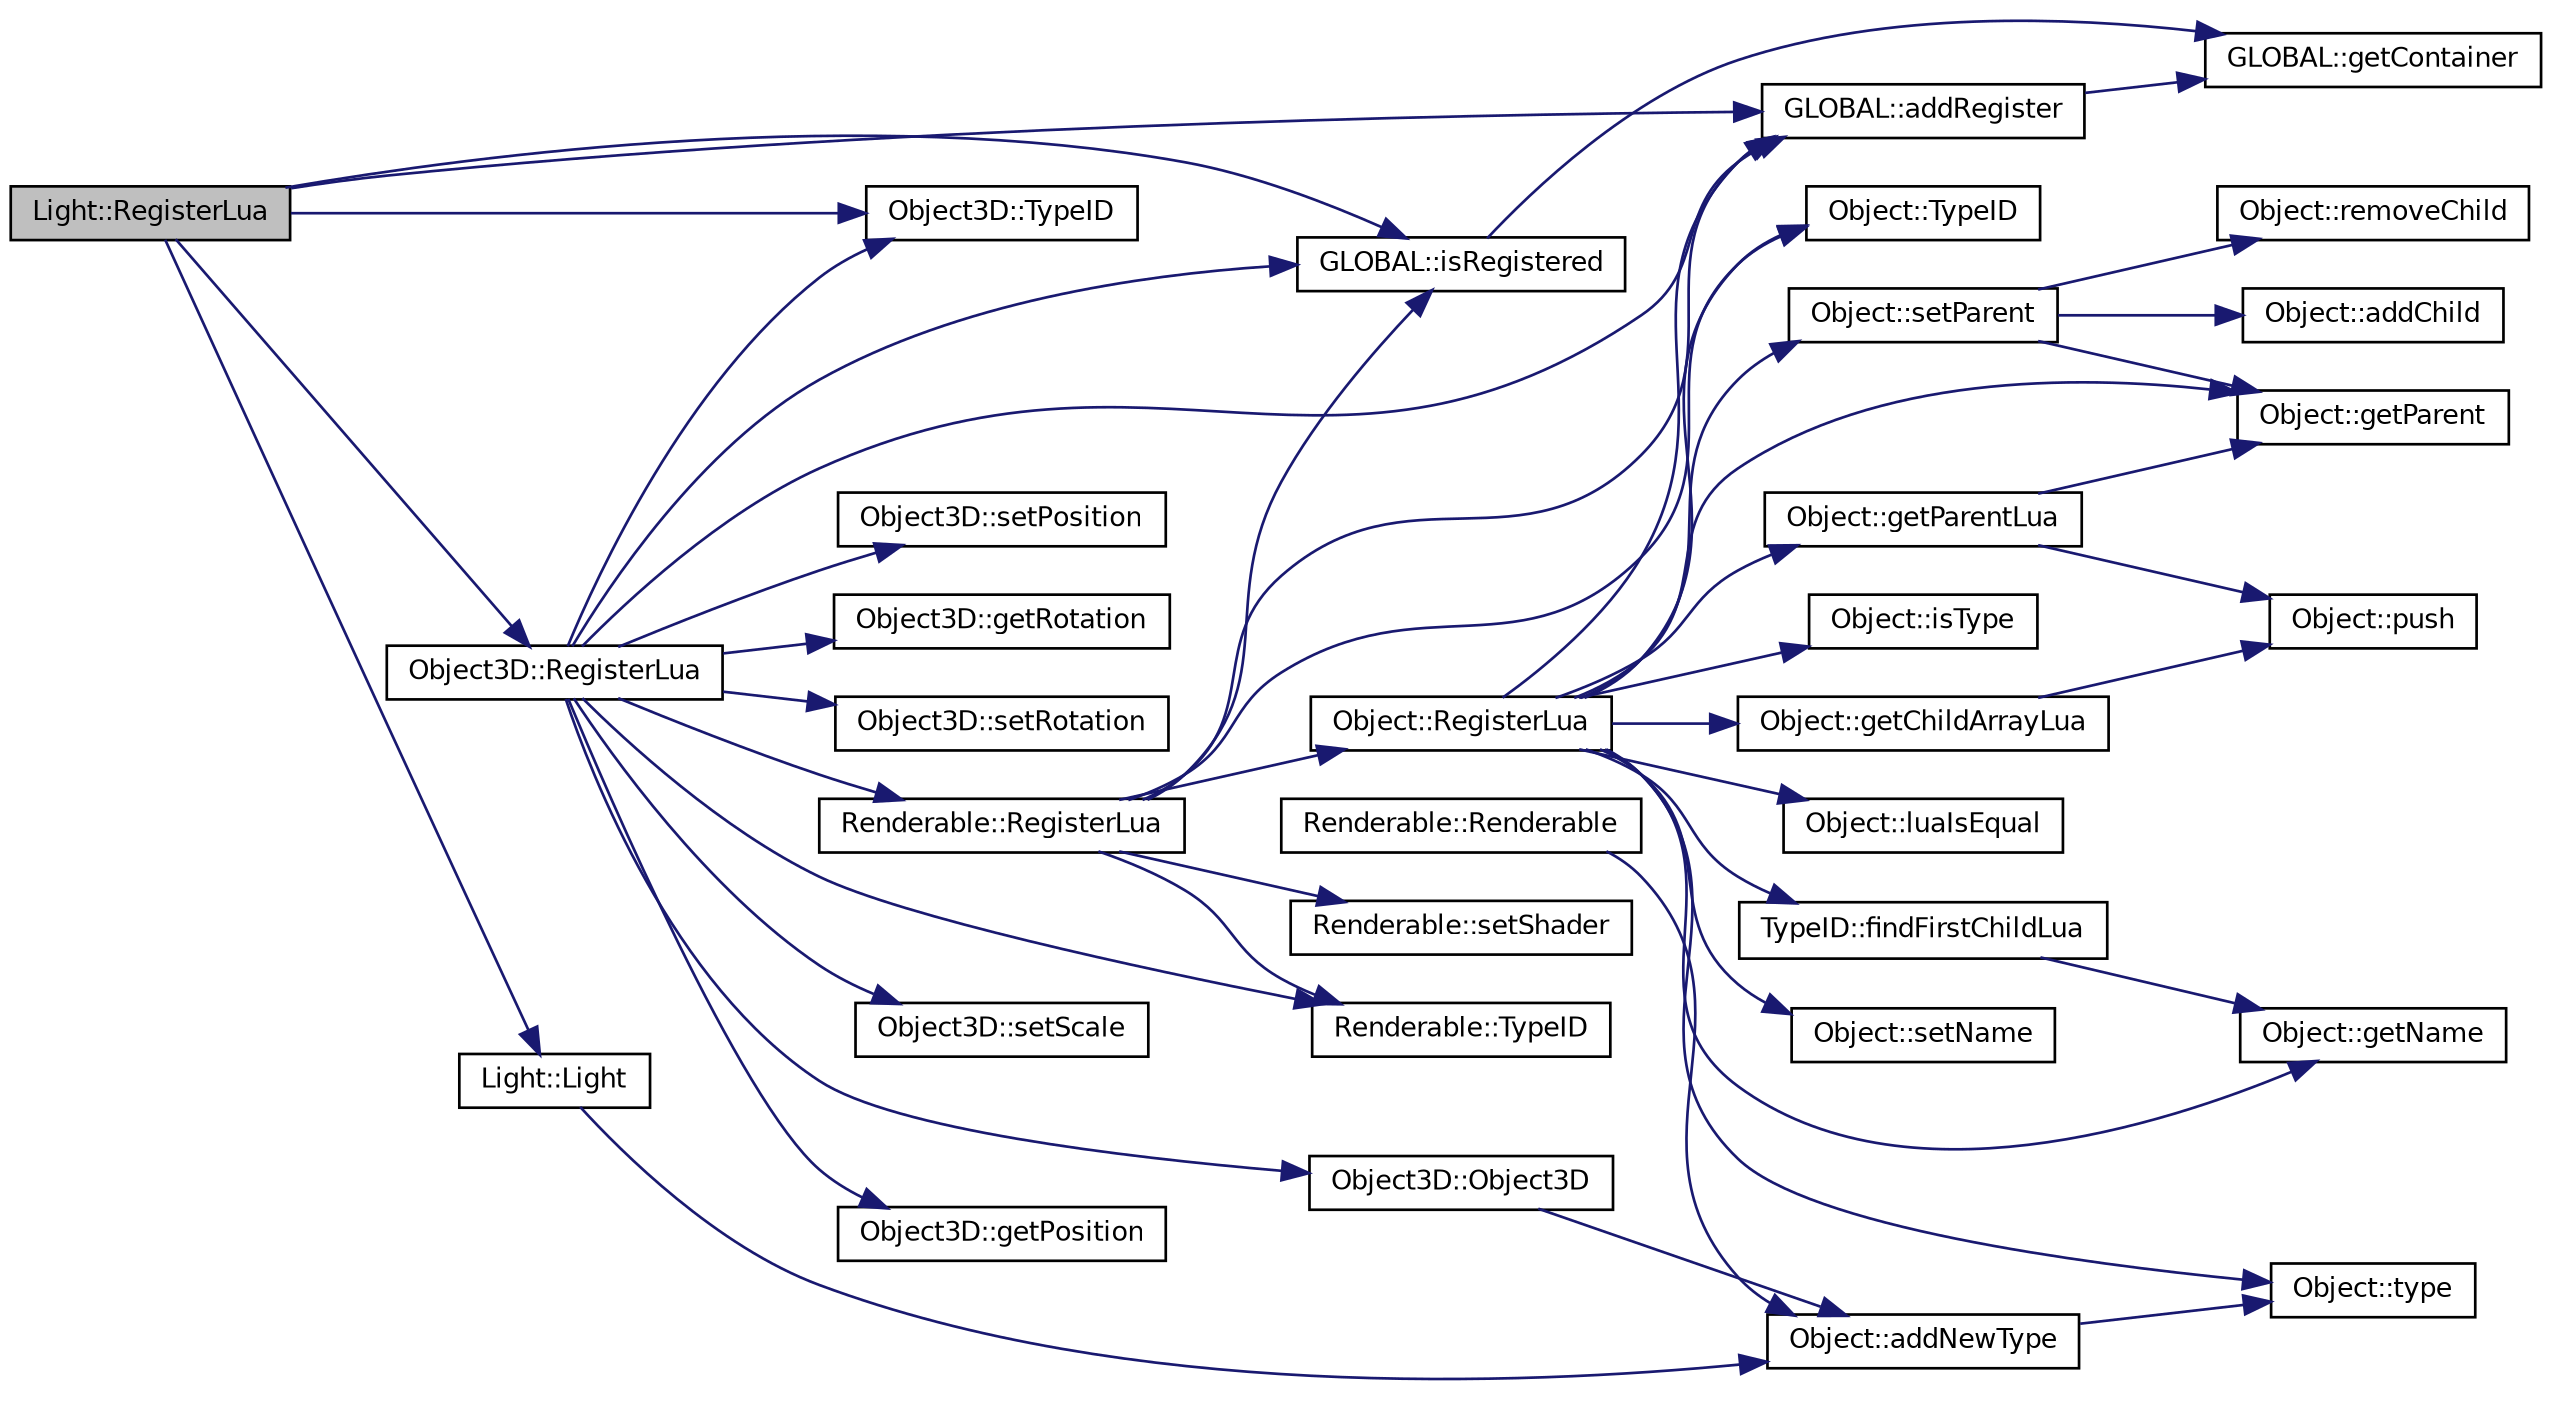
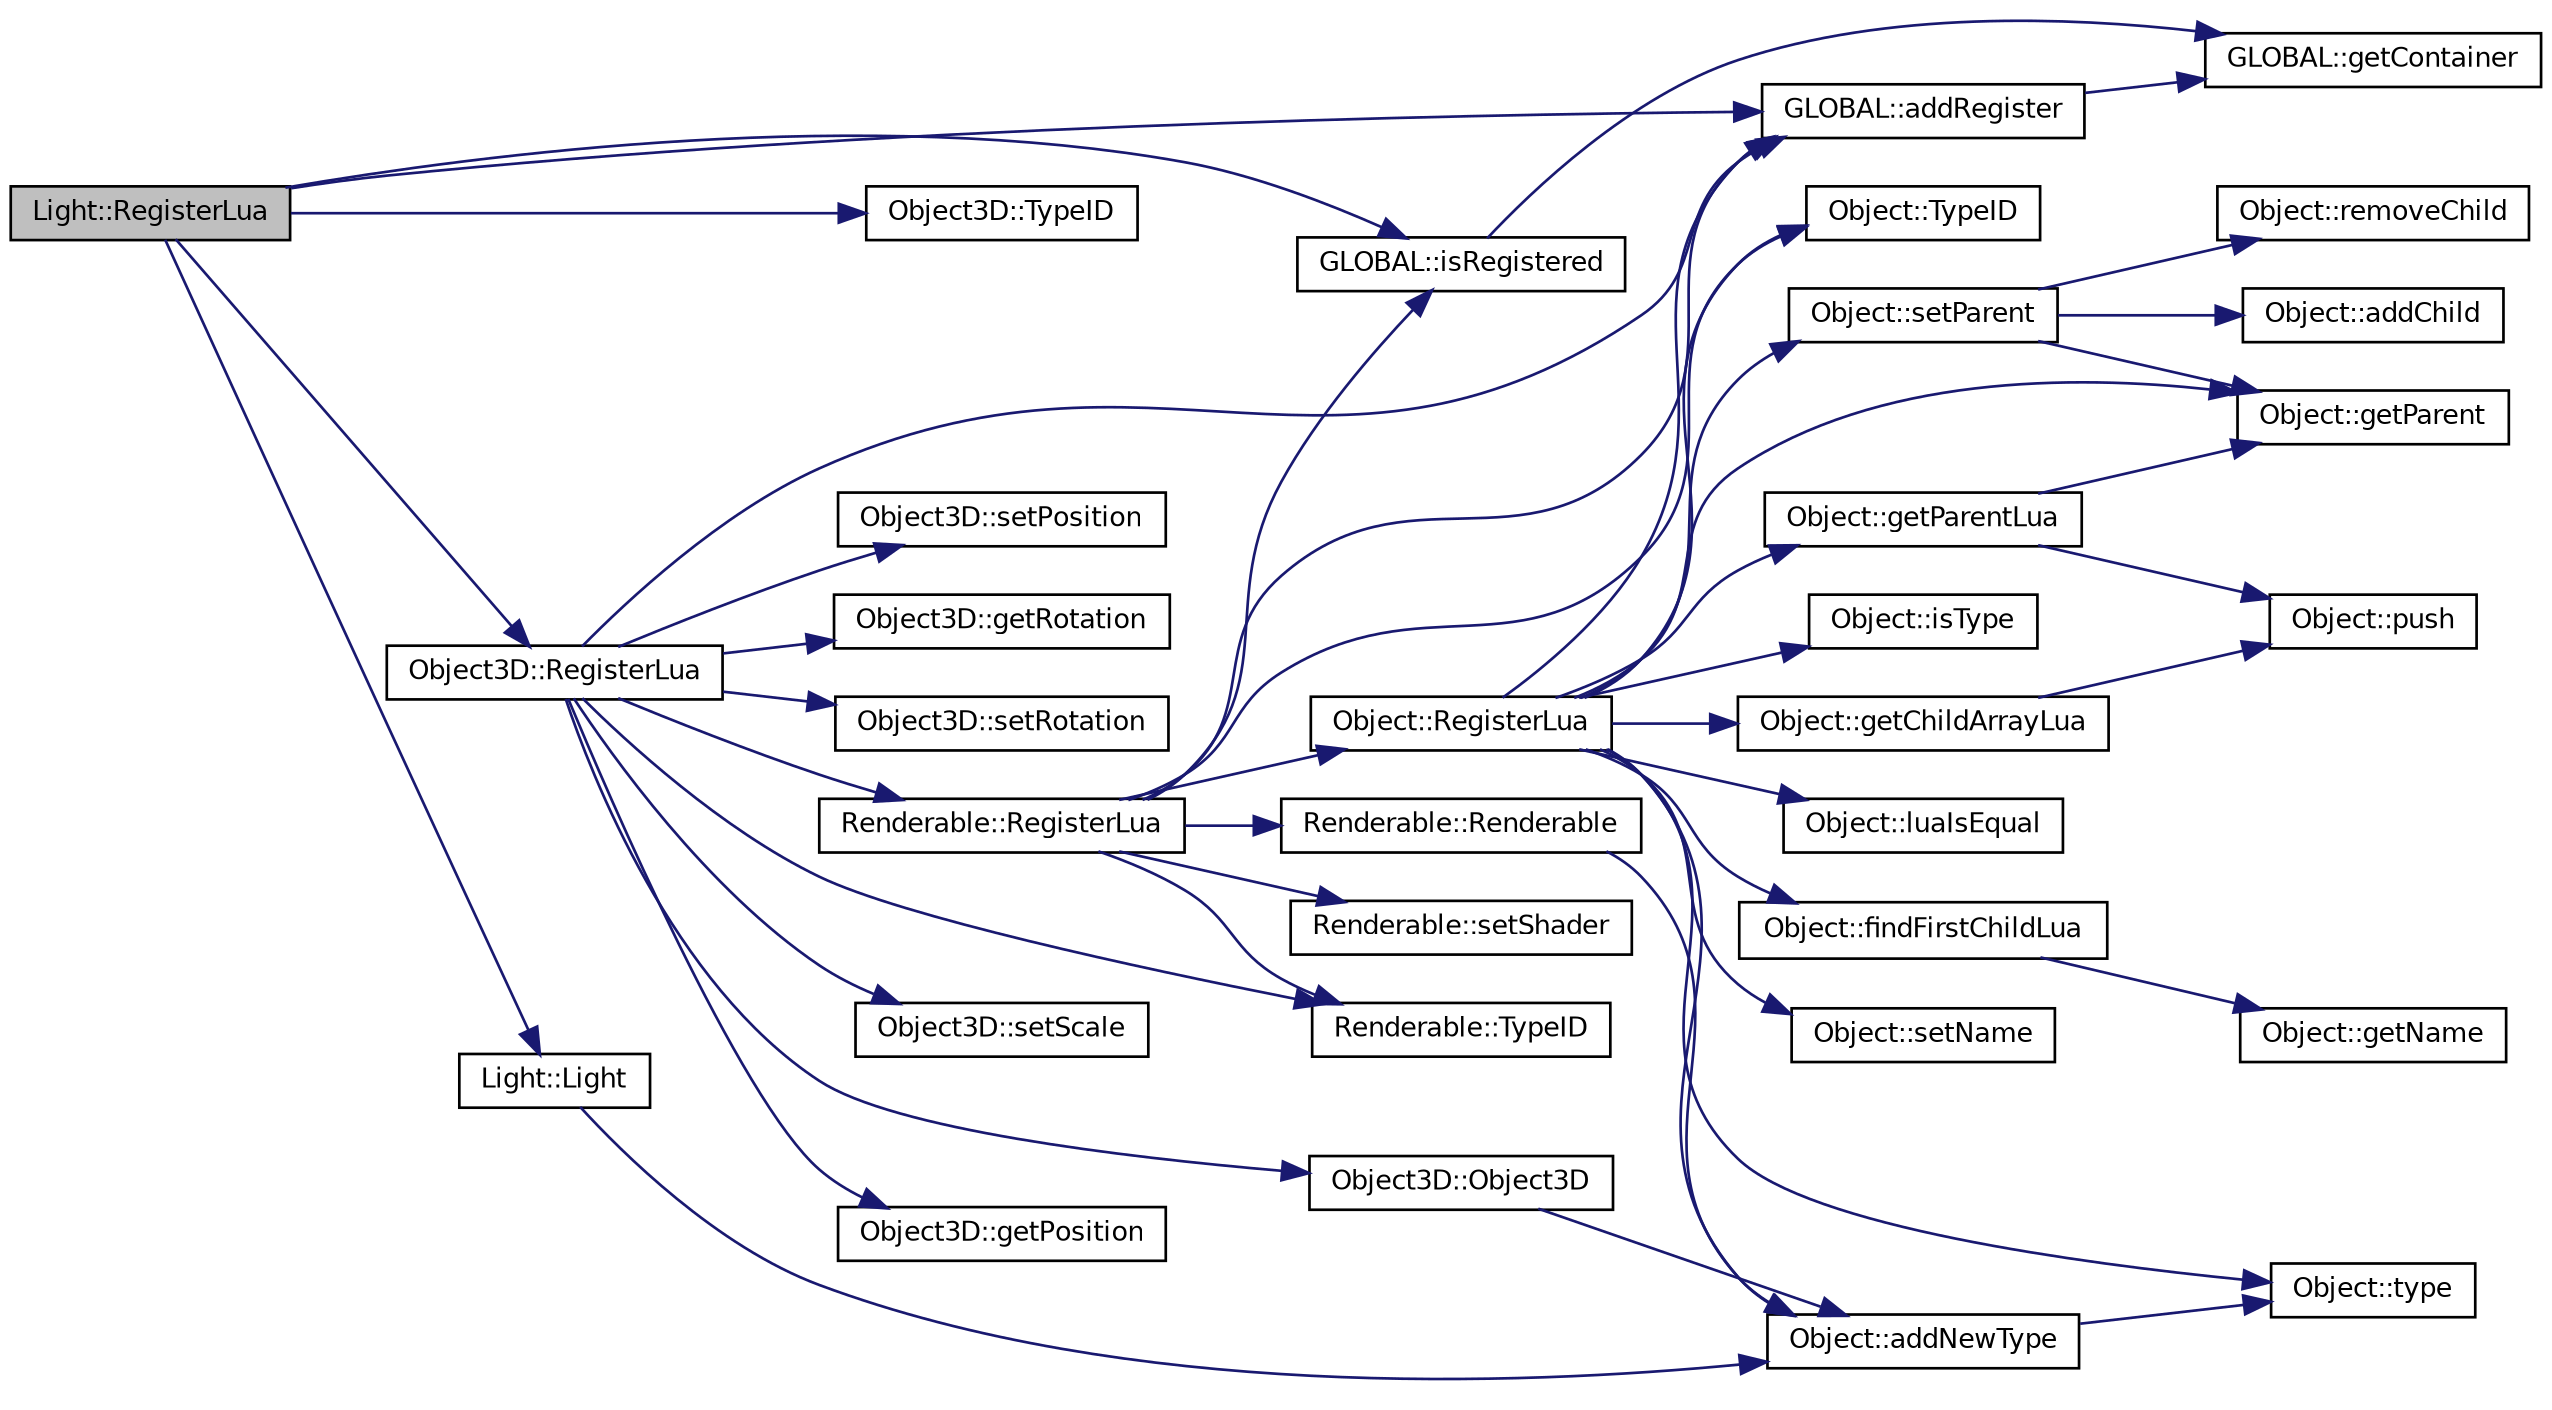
edge "Object3D::RegisterLua" -> "GLOBAL::isRegistered": removed
edge "Object3D::RegisterLua" -> "Object3D::TypeID": removed
edge "Renderable::RegisterLua" -> "Renderable::Renderable": added
node "TypeID::findFirstChildLua": label "TypeID::findFirstChildLua" -> "Object::findFirstChildLua"
edge "Object::RegisterLua" -> "Object::getName": now "Object::RegisterLua" -> "Object::addNewType"
